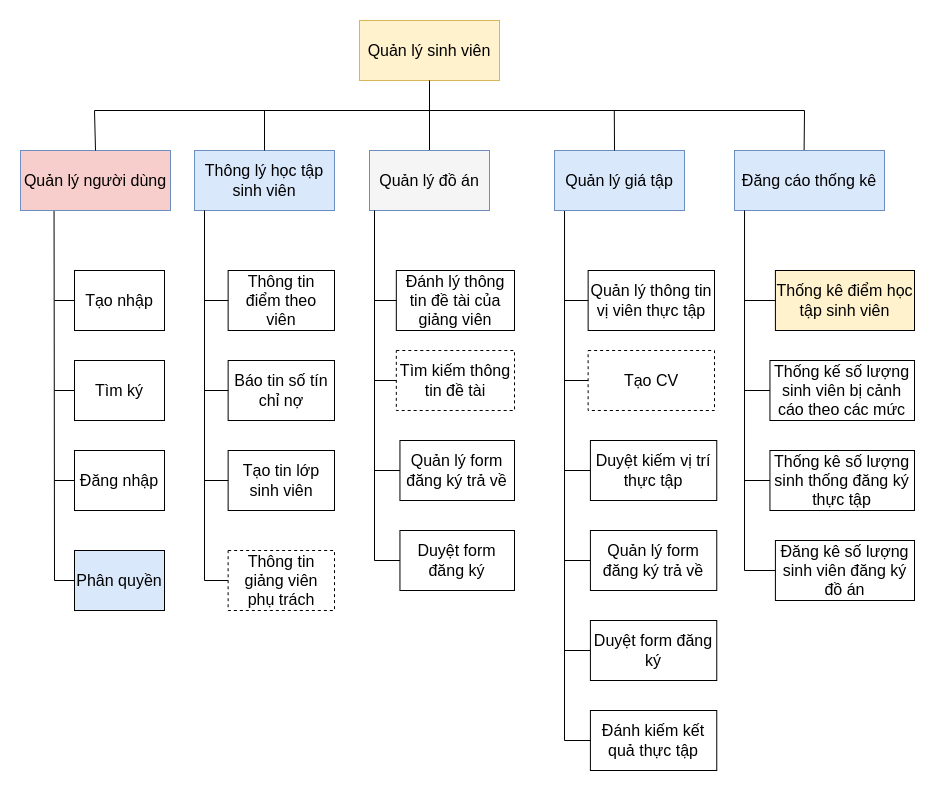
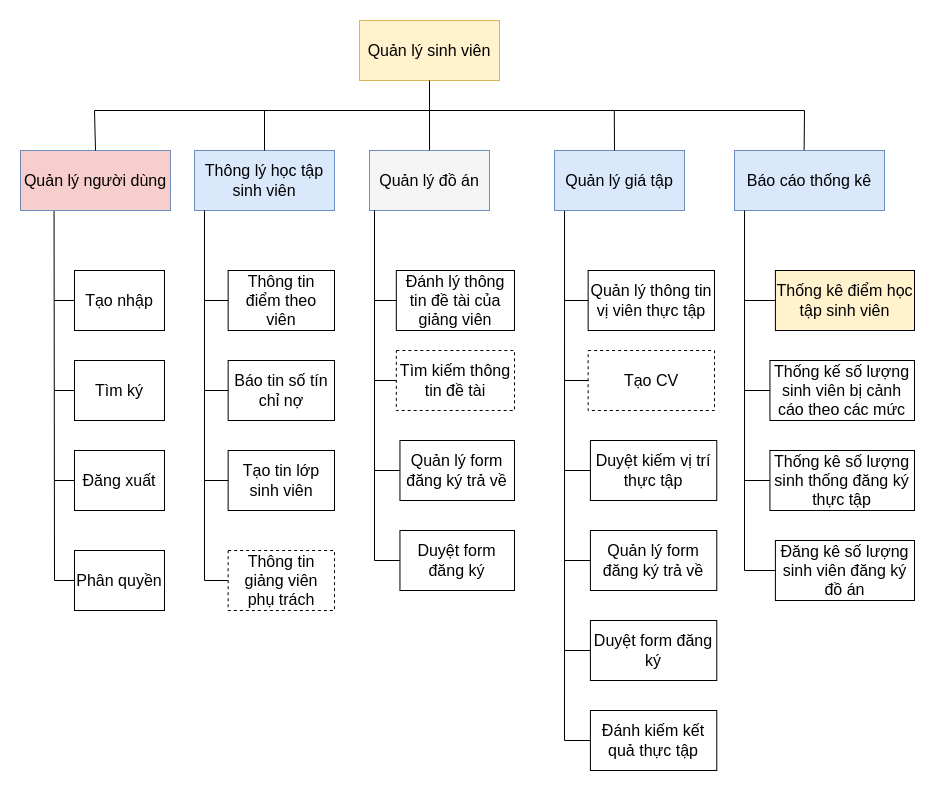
node "Đăng cáo thống kê": label "Đăng cáo thống kê" -> "Báo cáo thống kê"
node "Đăng nhập": label "Đăng nhập" -> "Đăng xuất"
node "Phân quyền": fillcolor #dae8fc -> #ffffff
